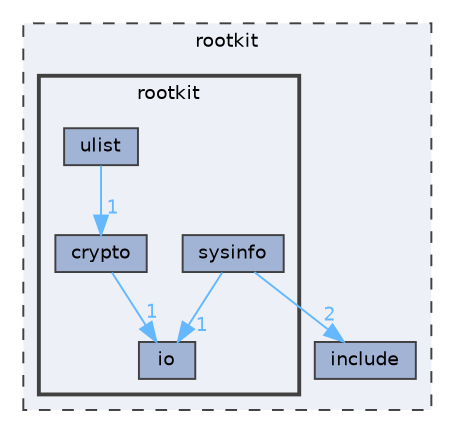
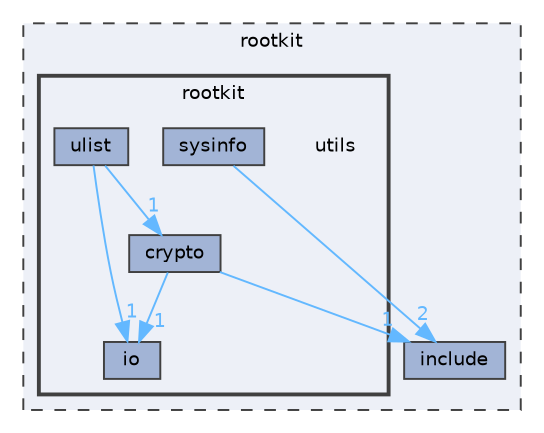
node "utils": added
edge "sysinfo" -> "io": now "ulist" -> "io"
edge "crypto" -> "include": added
